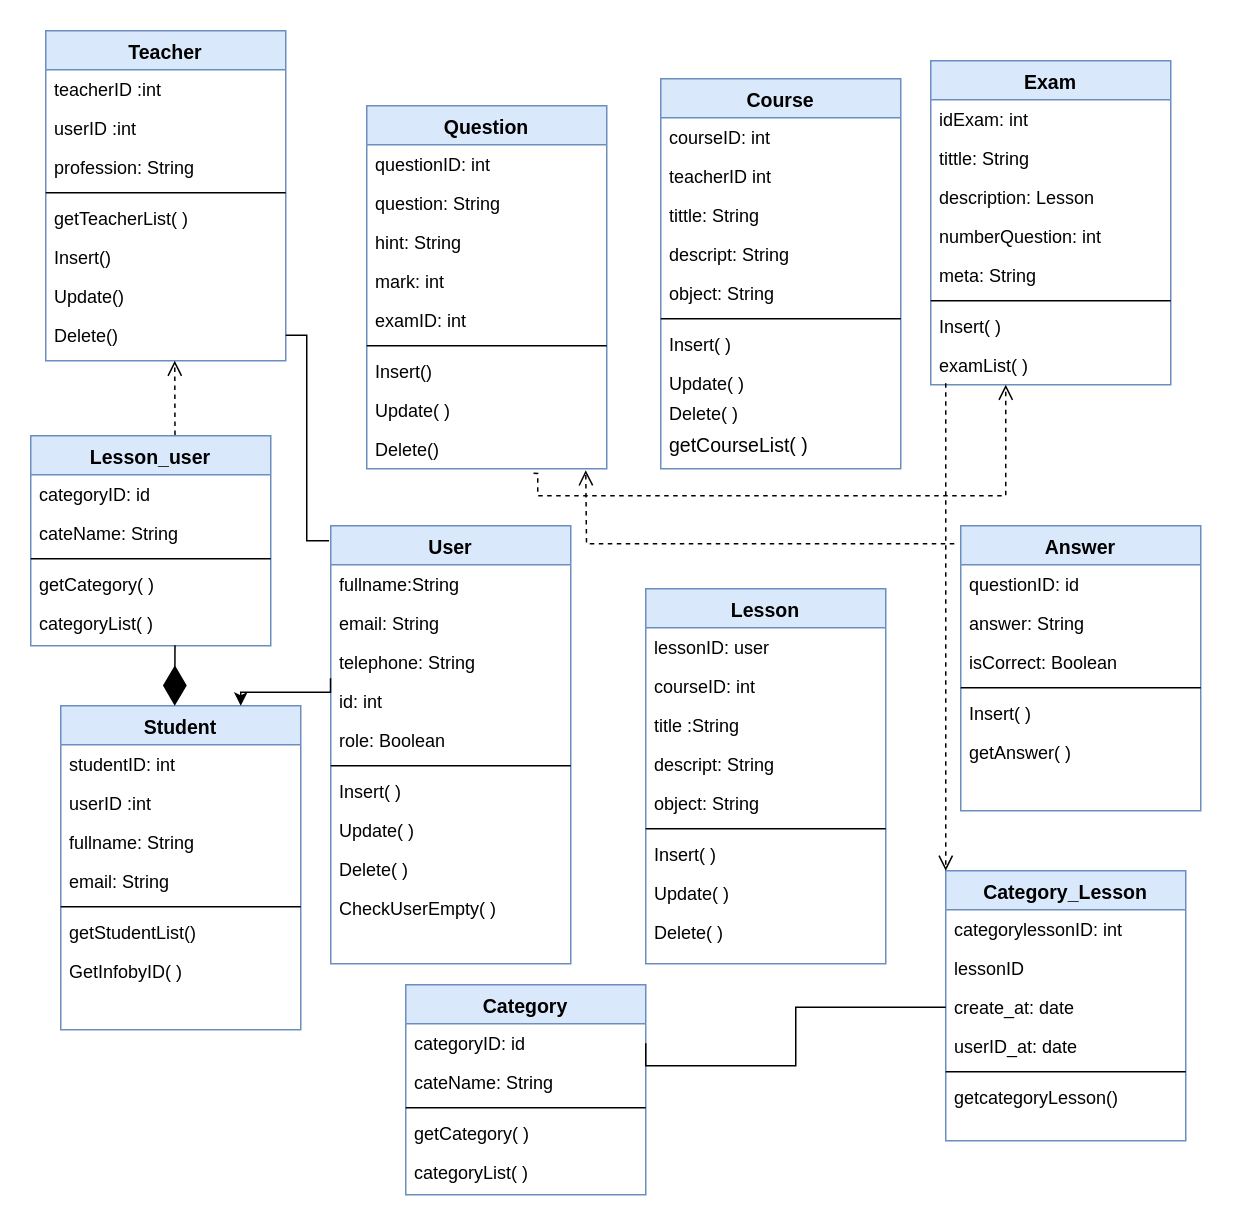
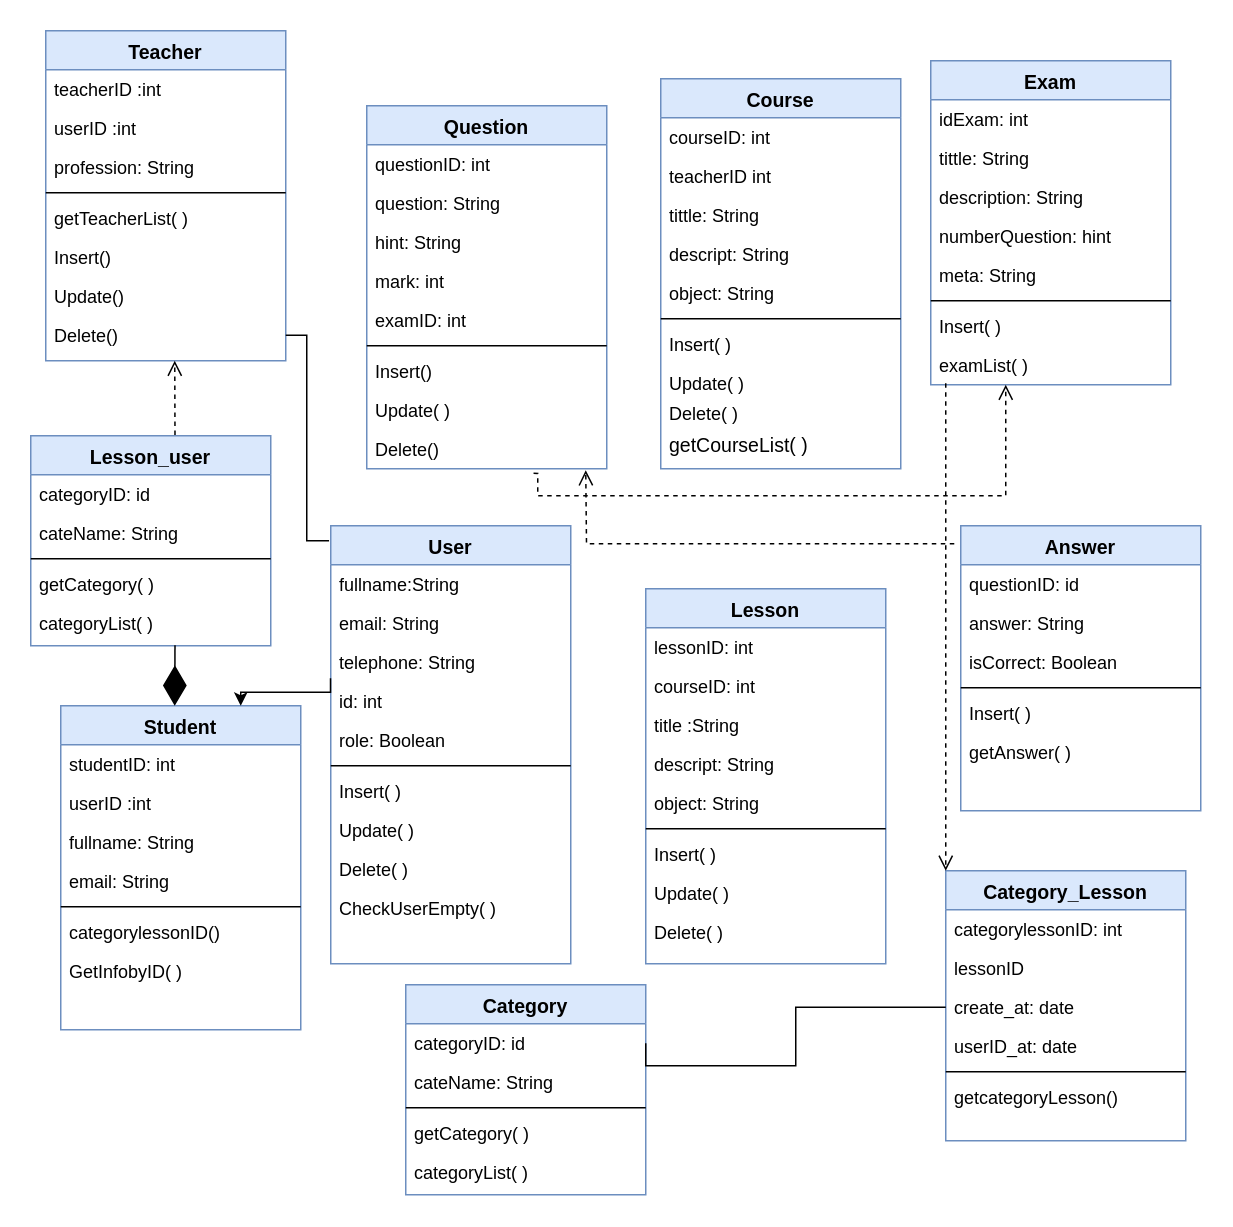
node "description: Lesson": label "description: Lesson" -> "description: String"
node "numberQuestion: int": label "numberQuestion: int" -> "numberQuestion: hint"
node "lessonID: user": label "lessonID: user" -> "lessonID: int"
node "getStudentList()": label "getStudentList()" -> "categorylessonID()"
